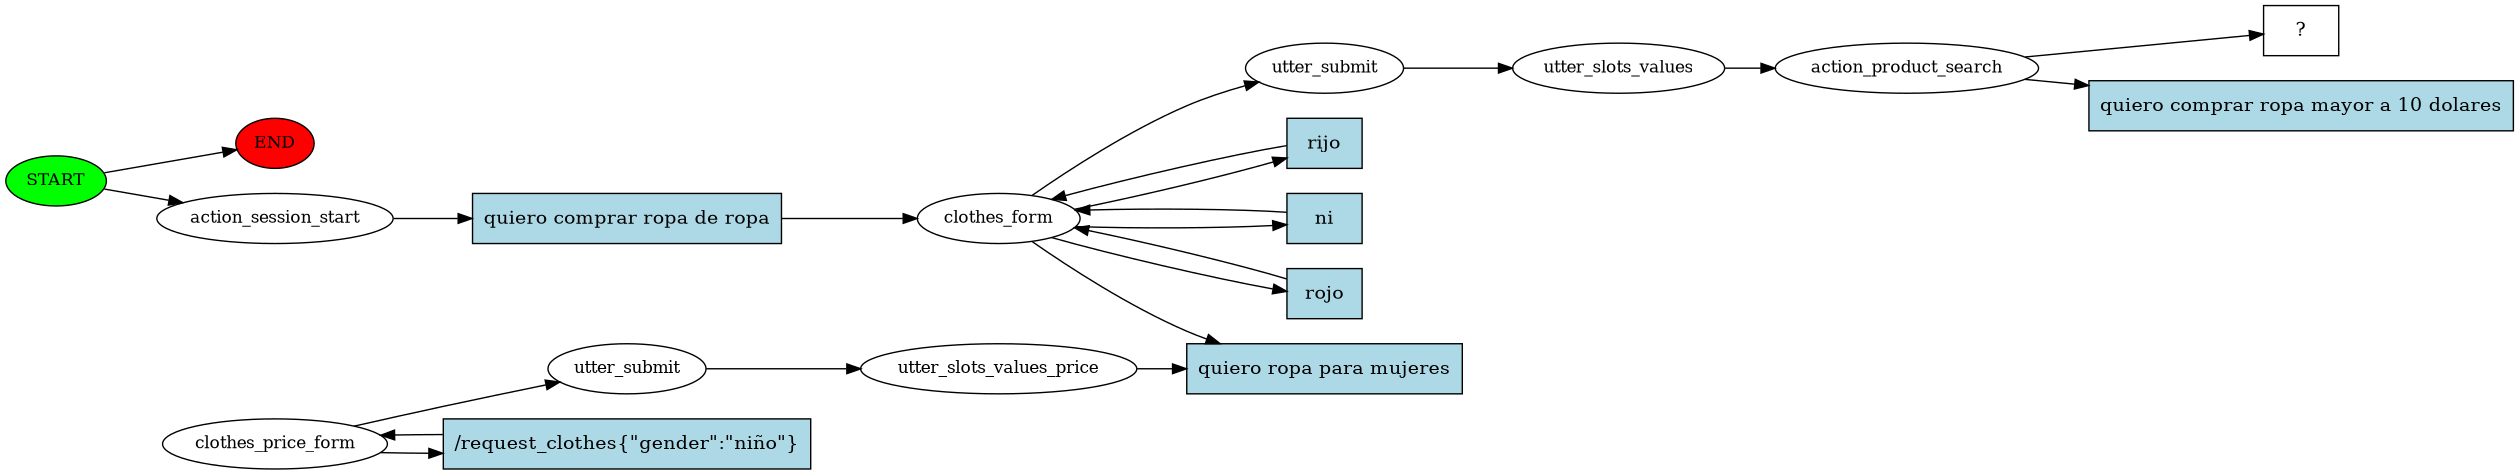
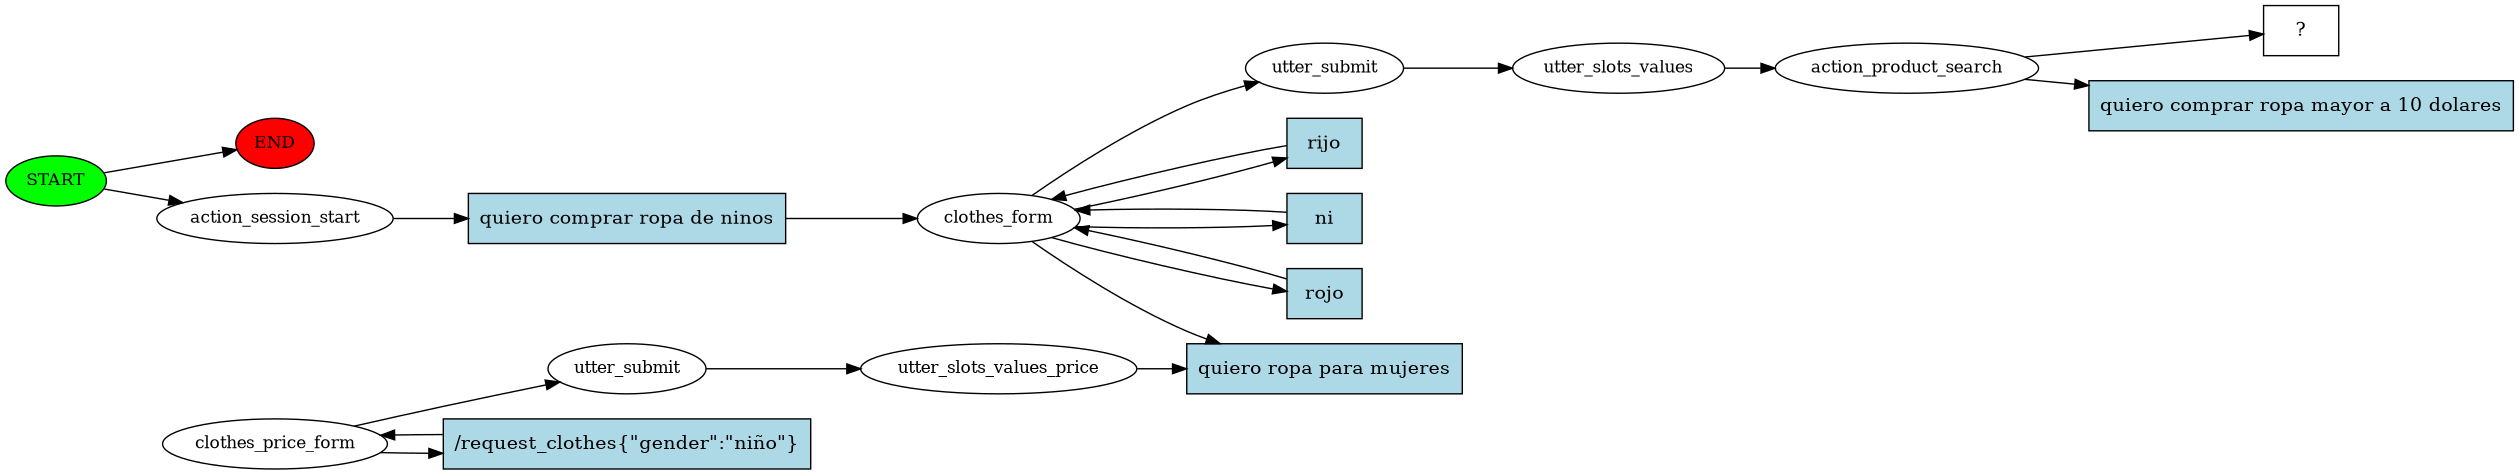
node "quiero comprar ropa de ropa": label "quiero comprar ropa de ropa" -> "quiero comprar ropa de ninos"
